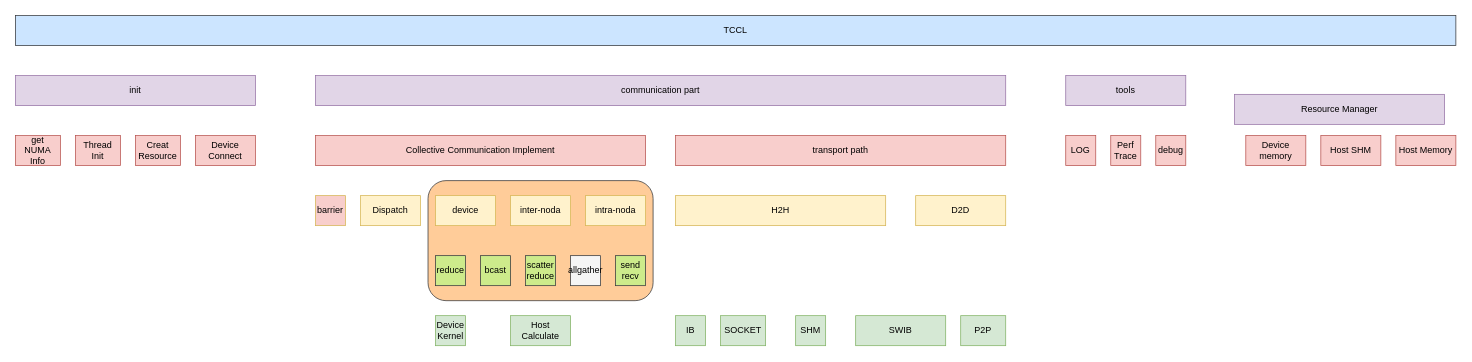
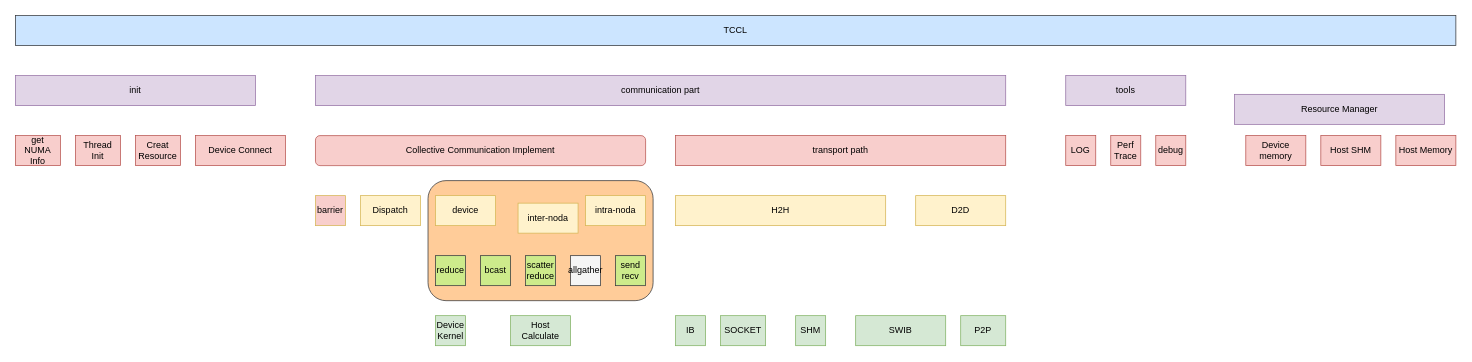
node "Device Connect": size 60x30 -> 90x30
node "Collective Communication Implement": shape rectangle -> rounded rectangle
node "inter-noda": moved (540, 210) -> (548, 218)
